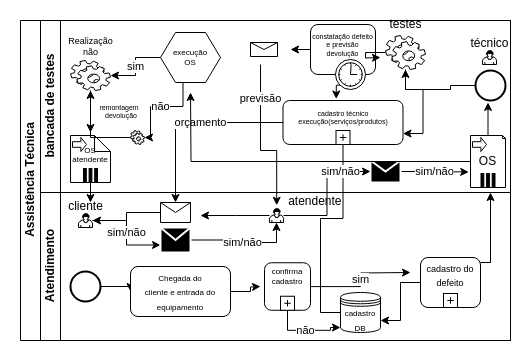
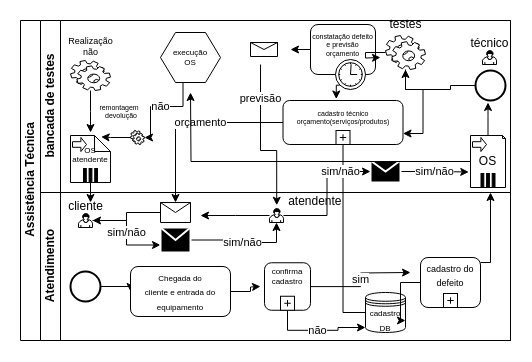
node "constatação defeito e previsão devolução": label "constatação defeito e previsão devolução" -> "constatação defeito e previsão orçamento"
edge "execução OS" -> "Realização não": removed, label "sim"
node "cadastro técnico execução(serviços/produtos)": label "cadastro técnico execução(serviços/produtos)" -> "cadastro técnico orçamento(serviços/produtos)"
edge "remontagem devolução" -> "Realização não": now "remontagem devolução" -> "OS atendente"
node "cadastro DB": moved (361, 313) -> (386, 313)
